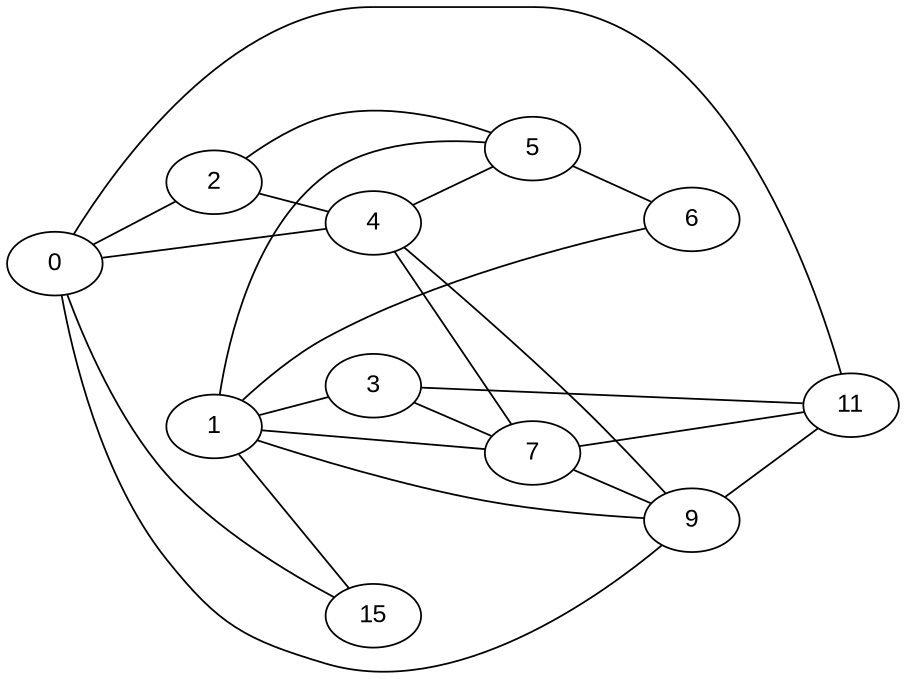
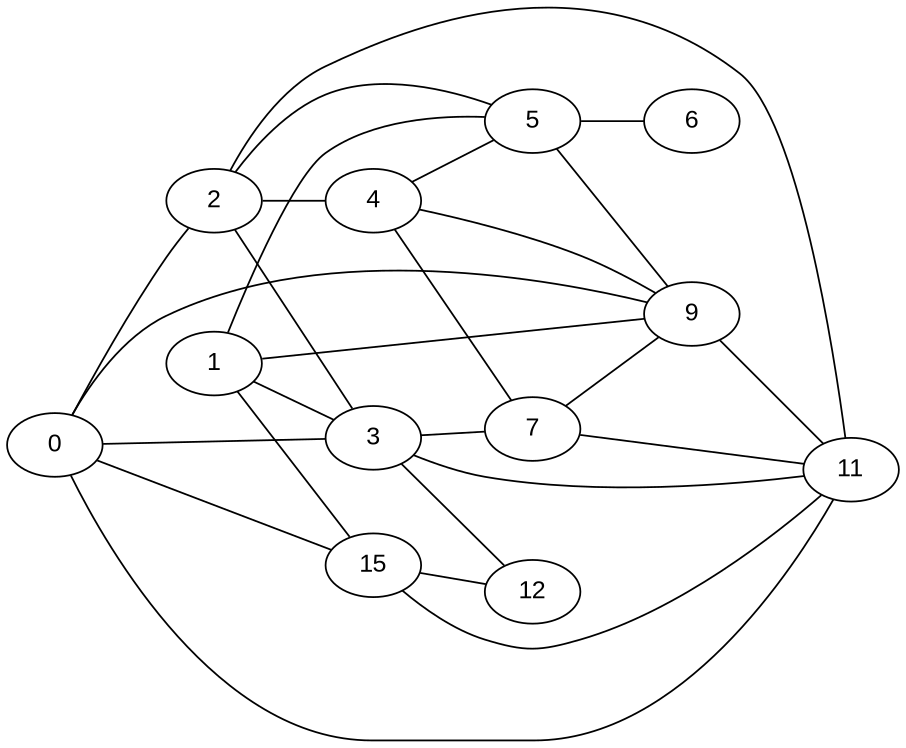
edge "2" -- "11": added
edge "5" -- "9": added
edge "4" -- "0": now "3" -- "0"
edge "6" -- "1": removed
edge "2" -- "3": added
edge "1" -- "7": removed
node "12": added
edge "11" -- "15": added
